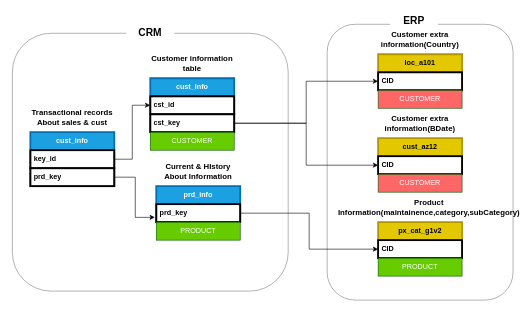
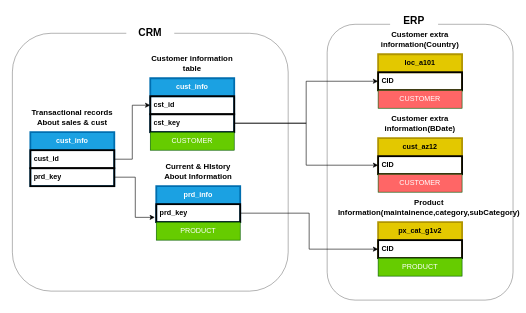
node "key_id": label "key_id" -> "cust_id"
